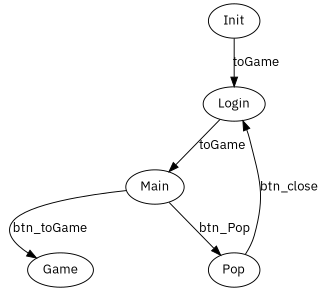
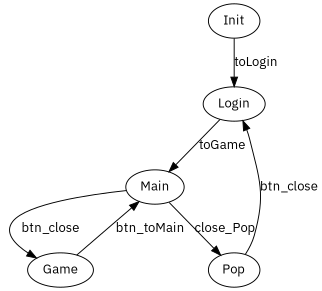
edge "Init" -> "Login": label "toGame" -> "toLogin"
edge "Main" -> "Game": label "btn_toGame" -> "btn_close"
edge "Main" -> "Pop": label "btn_Pop" -> "close_Pop"
edge "Game" -> "Main": added, label "btn_toMain"
